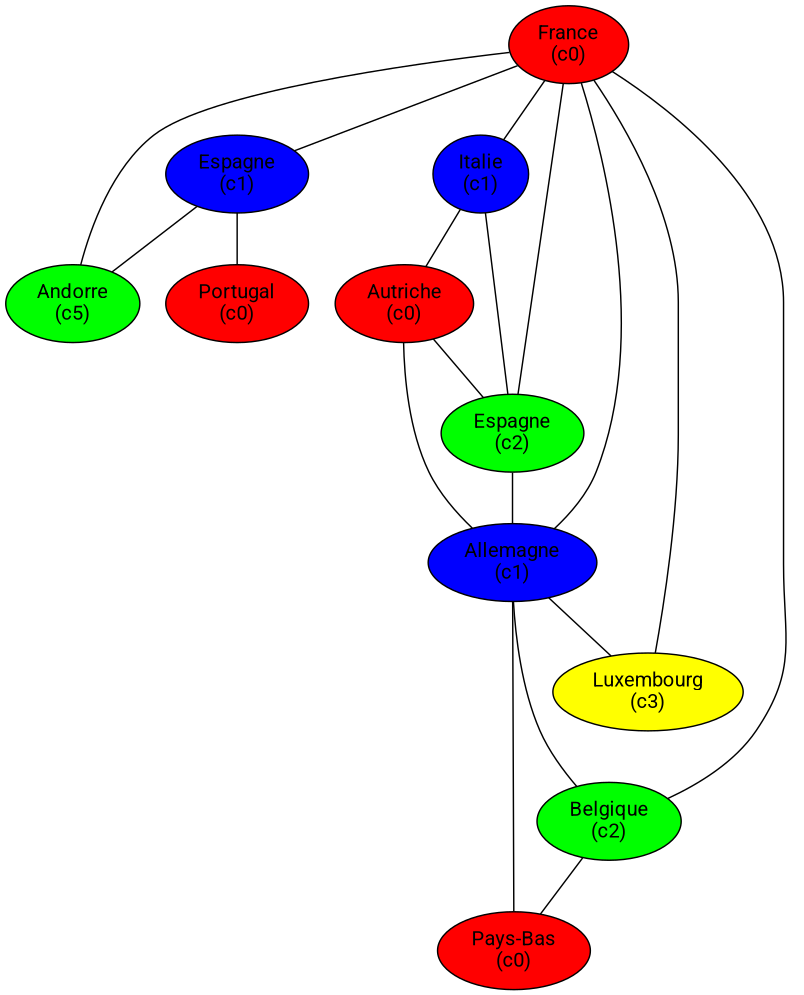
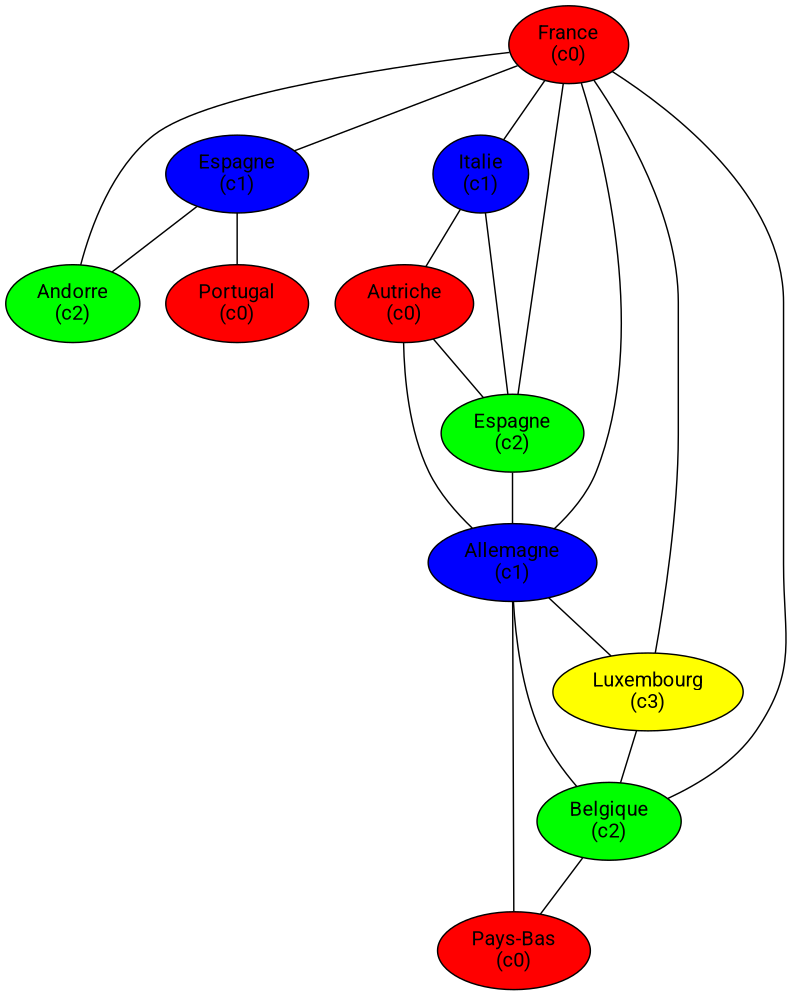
node "Andorre (c5)": label "Andorre (c5)" -> "Andorre (c2)"
edge "Luxembourg (c3)" -- "Belgique (c2)": added
